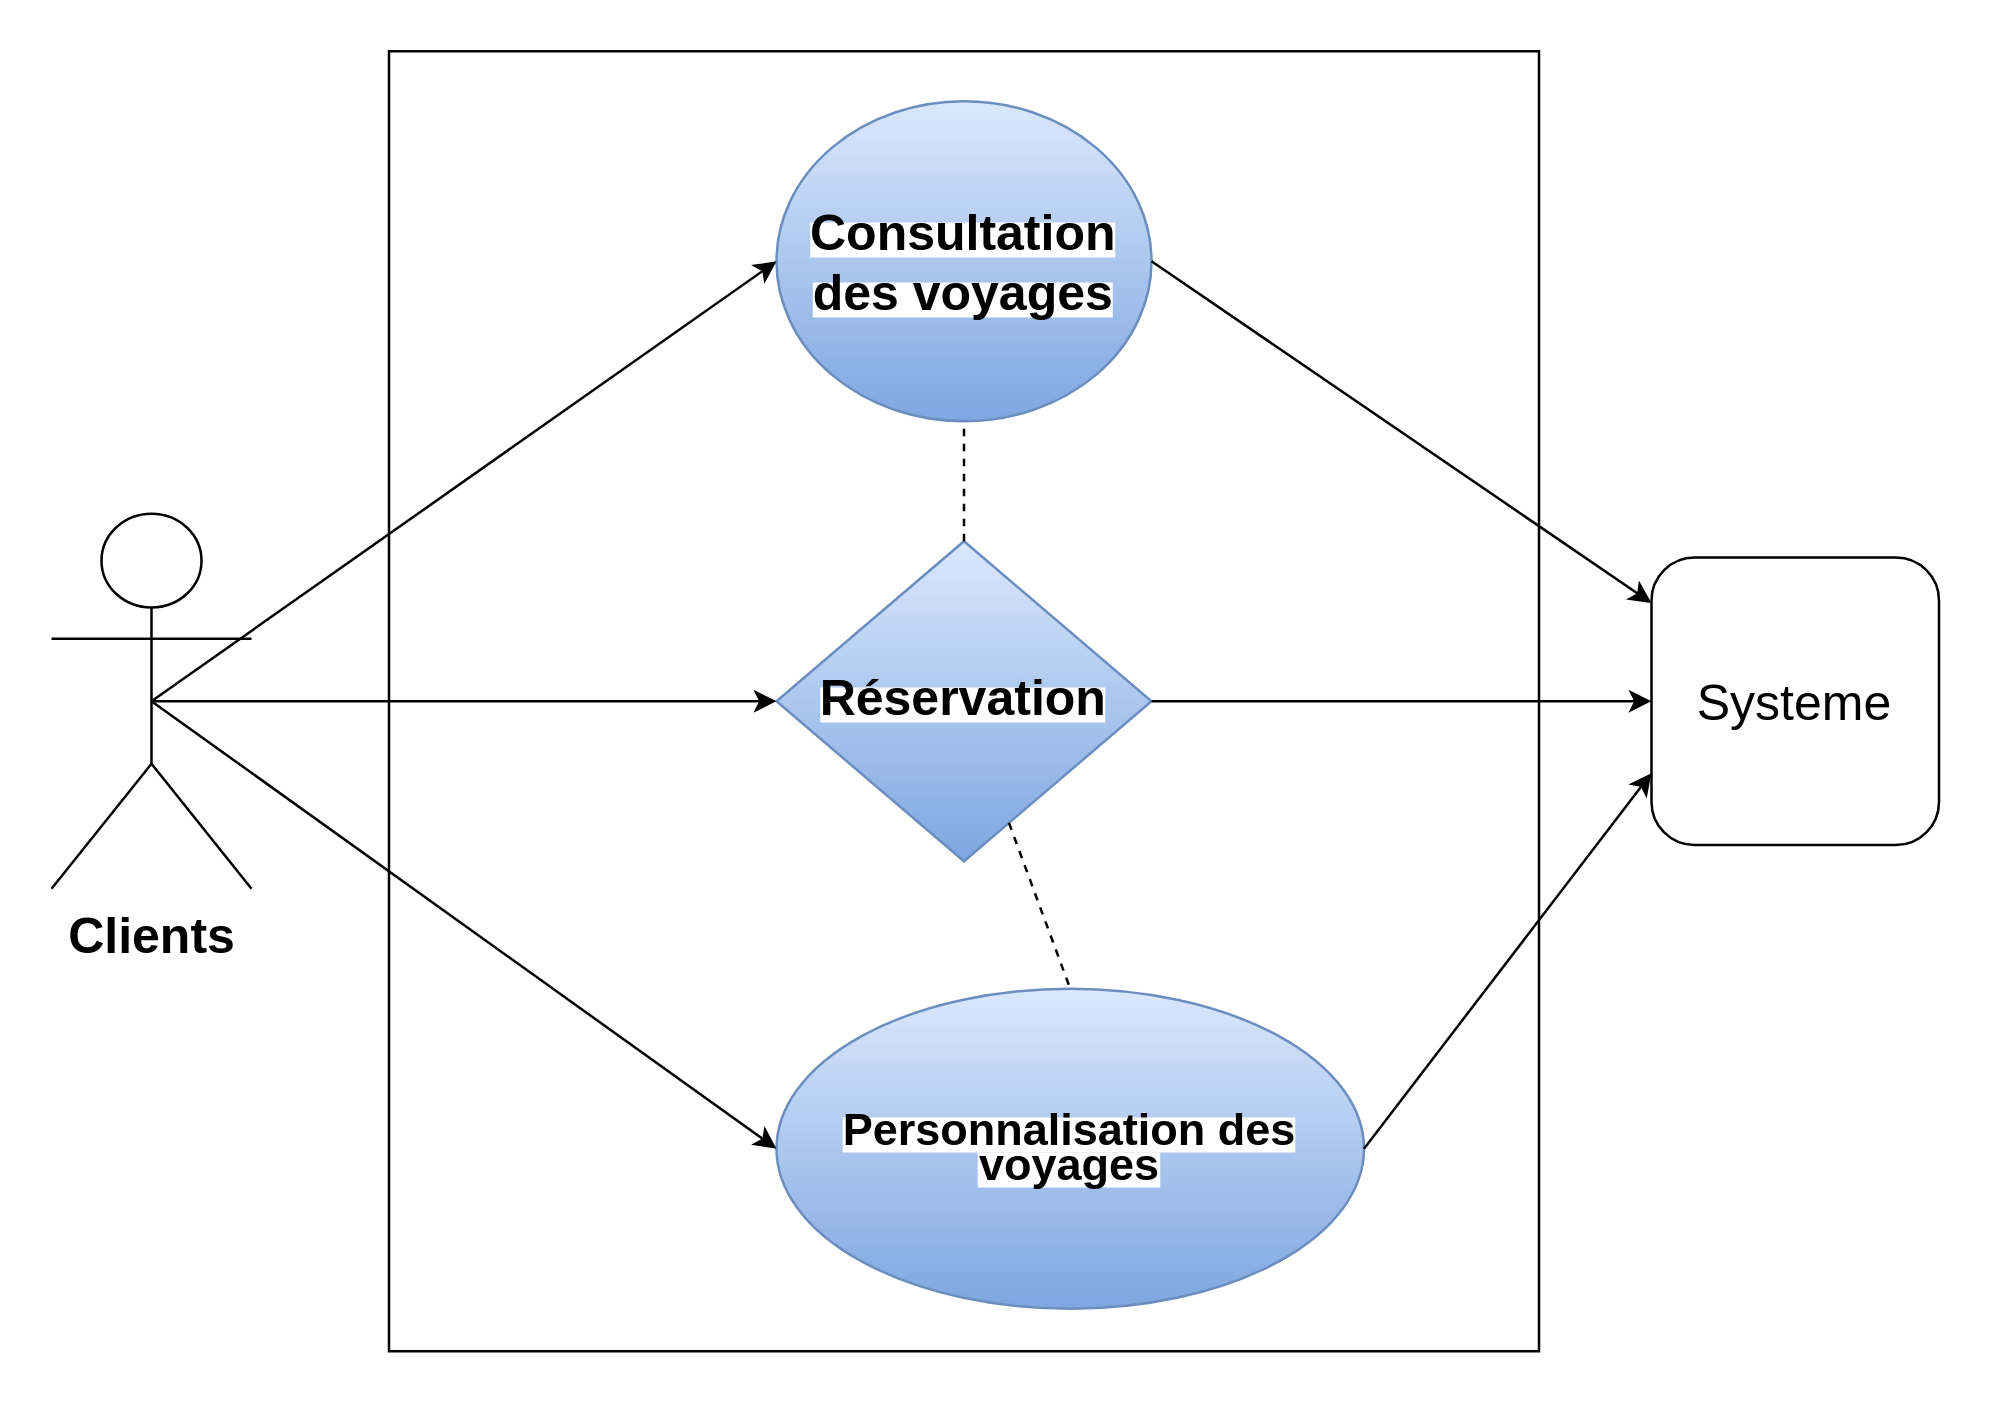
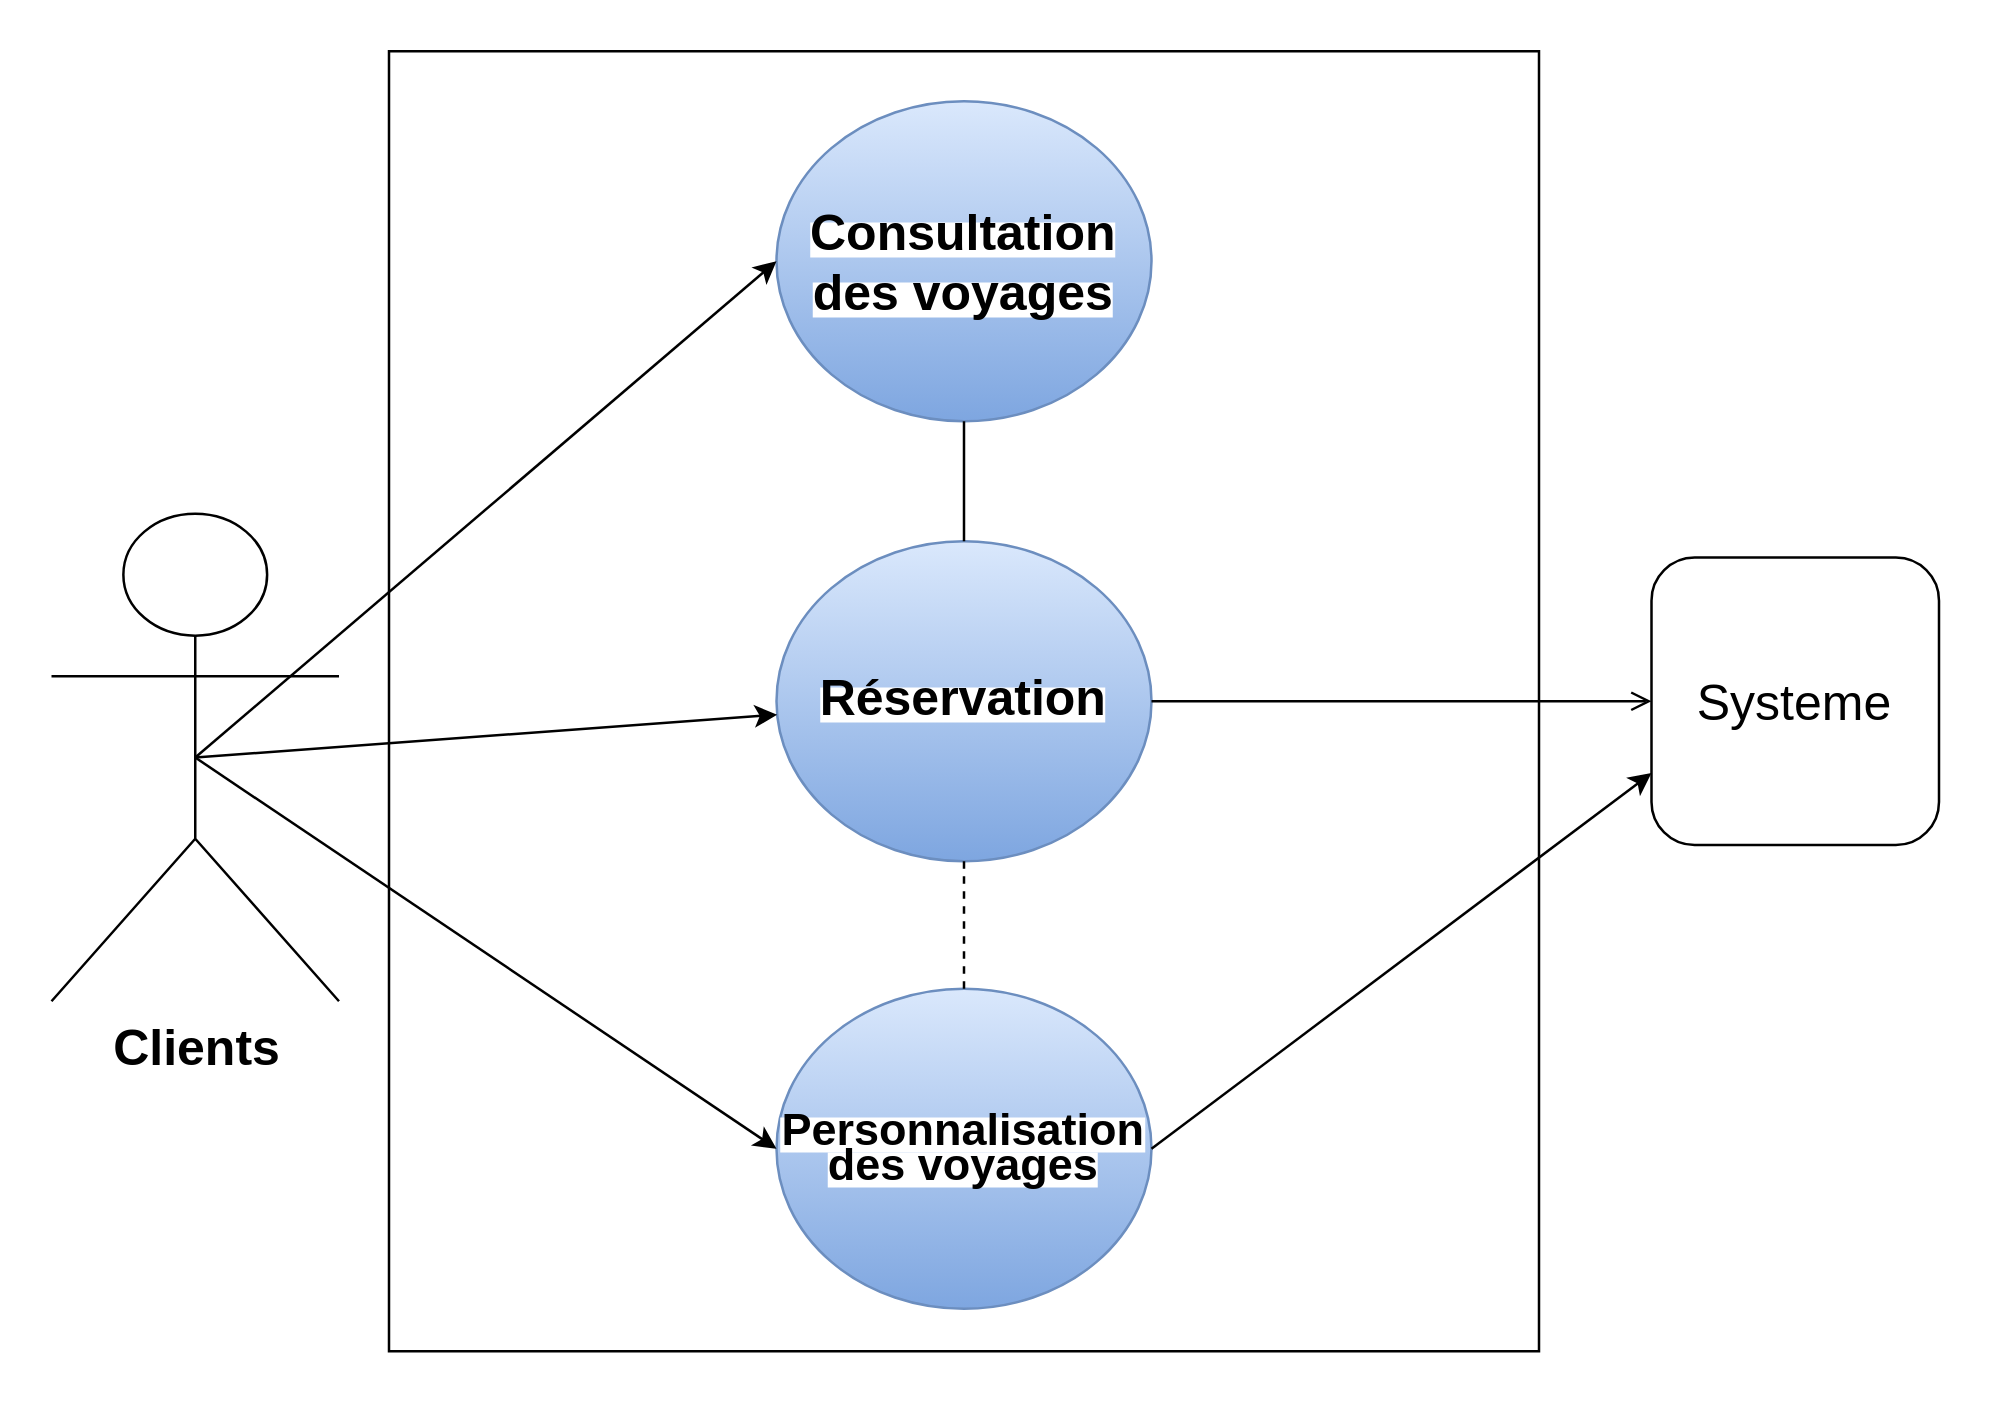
edge "Consultation des voyages" -> "Systeme": removed
edge "Consultation des voyages" -- "Réservation": style dashed -> solid
node "Clients": size 200x375 -> 288x488
node "Réservation": shape diamond -> ellipse
edge "Réservation" -> "Systeme": arrowhead classic -> open
node "Personnalisation des voyages": size 588x320 -> 375x320
